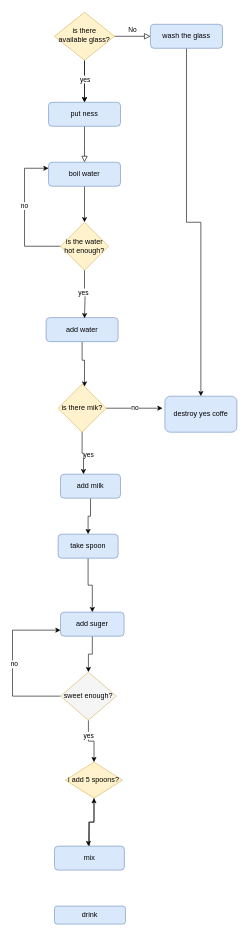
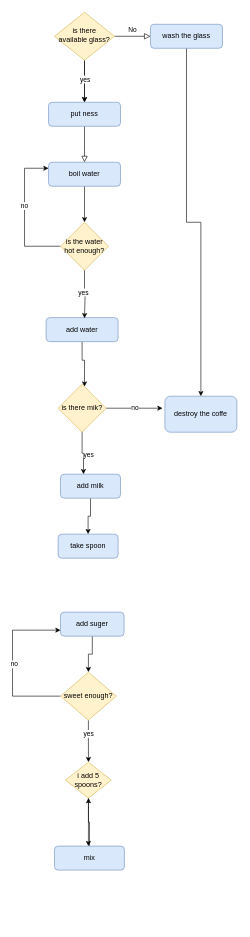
node "destroy yes coffe": label "destroy yes coffe" -> "destroy the coffe"
edge "take spoon" -> "add suger": removed
node "sweet enough?": fillcolor #f5f5f5 -> #fff2cc
node "i add 5 spoons?": size 57x36 -> 46x36
node "drink": removed
